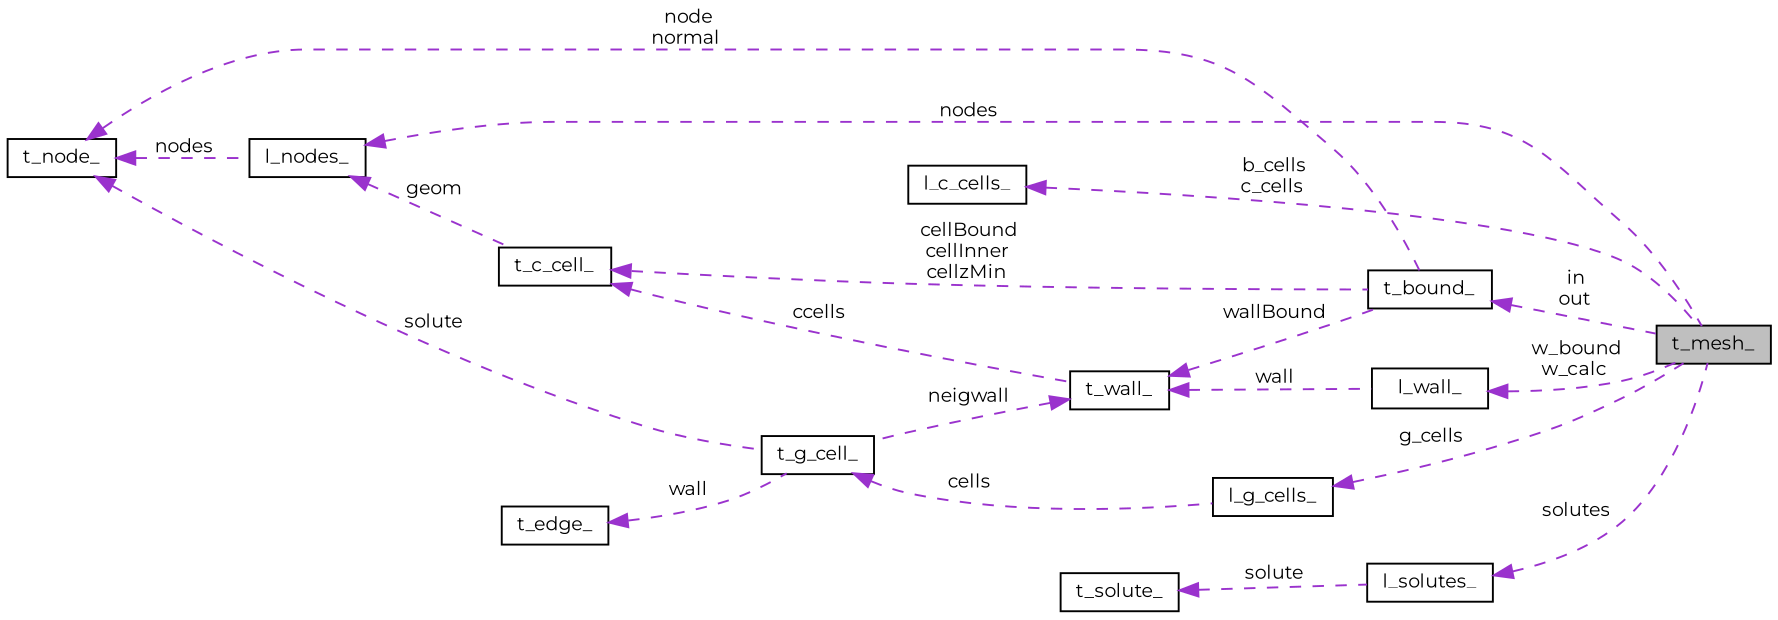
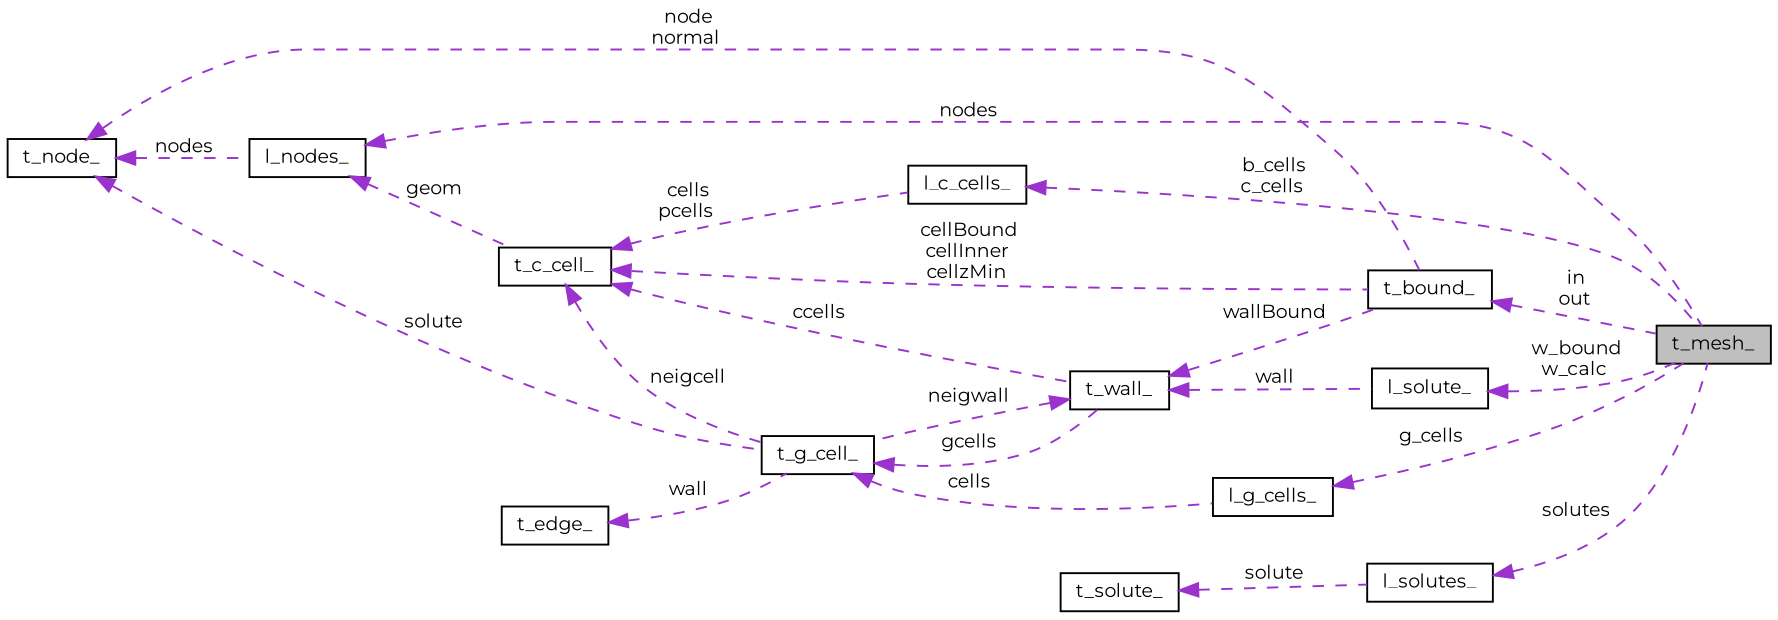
edge "l_c_cells_" -> "t_c_cell_": added, label "cells pcells"
node "l_wall_": label "l_wall_" -> "l_solute_"
edge "t_g_cell_" -> "t_c_cell_": added, label "neigcell"
edge "t_wall_" -> "t_g_cell_": added, label "gcells"
